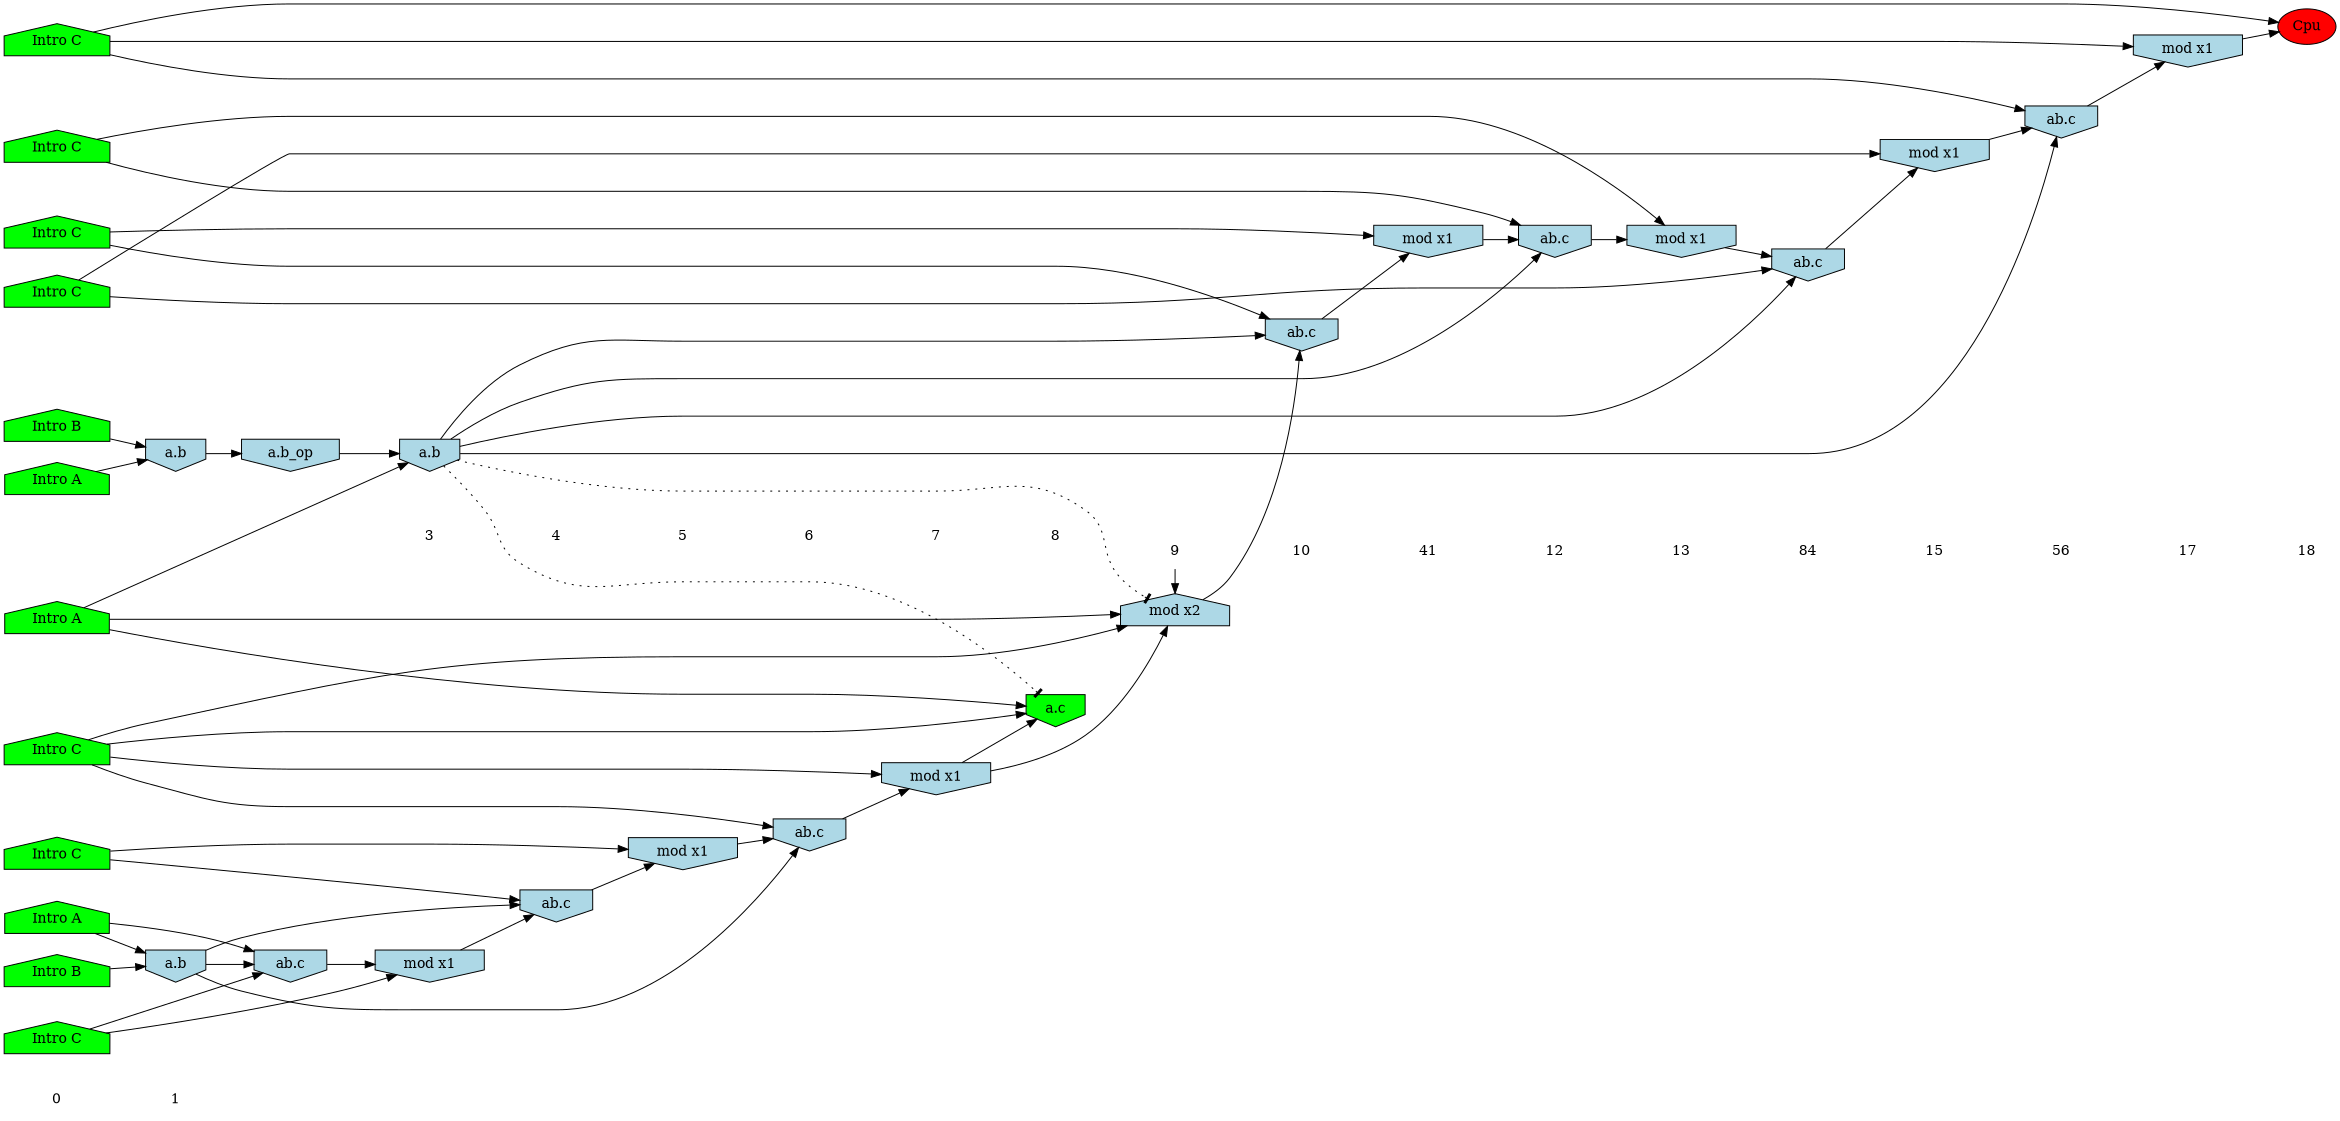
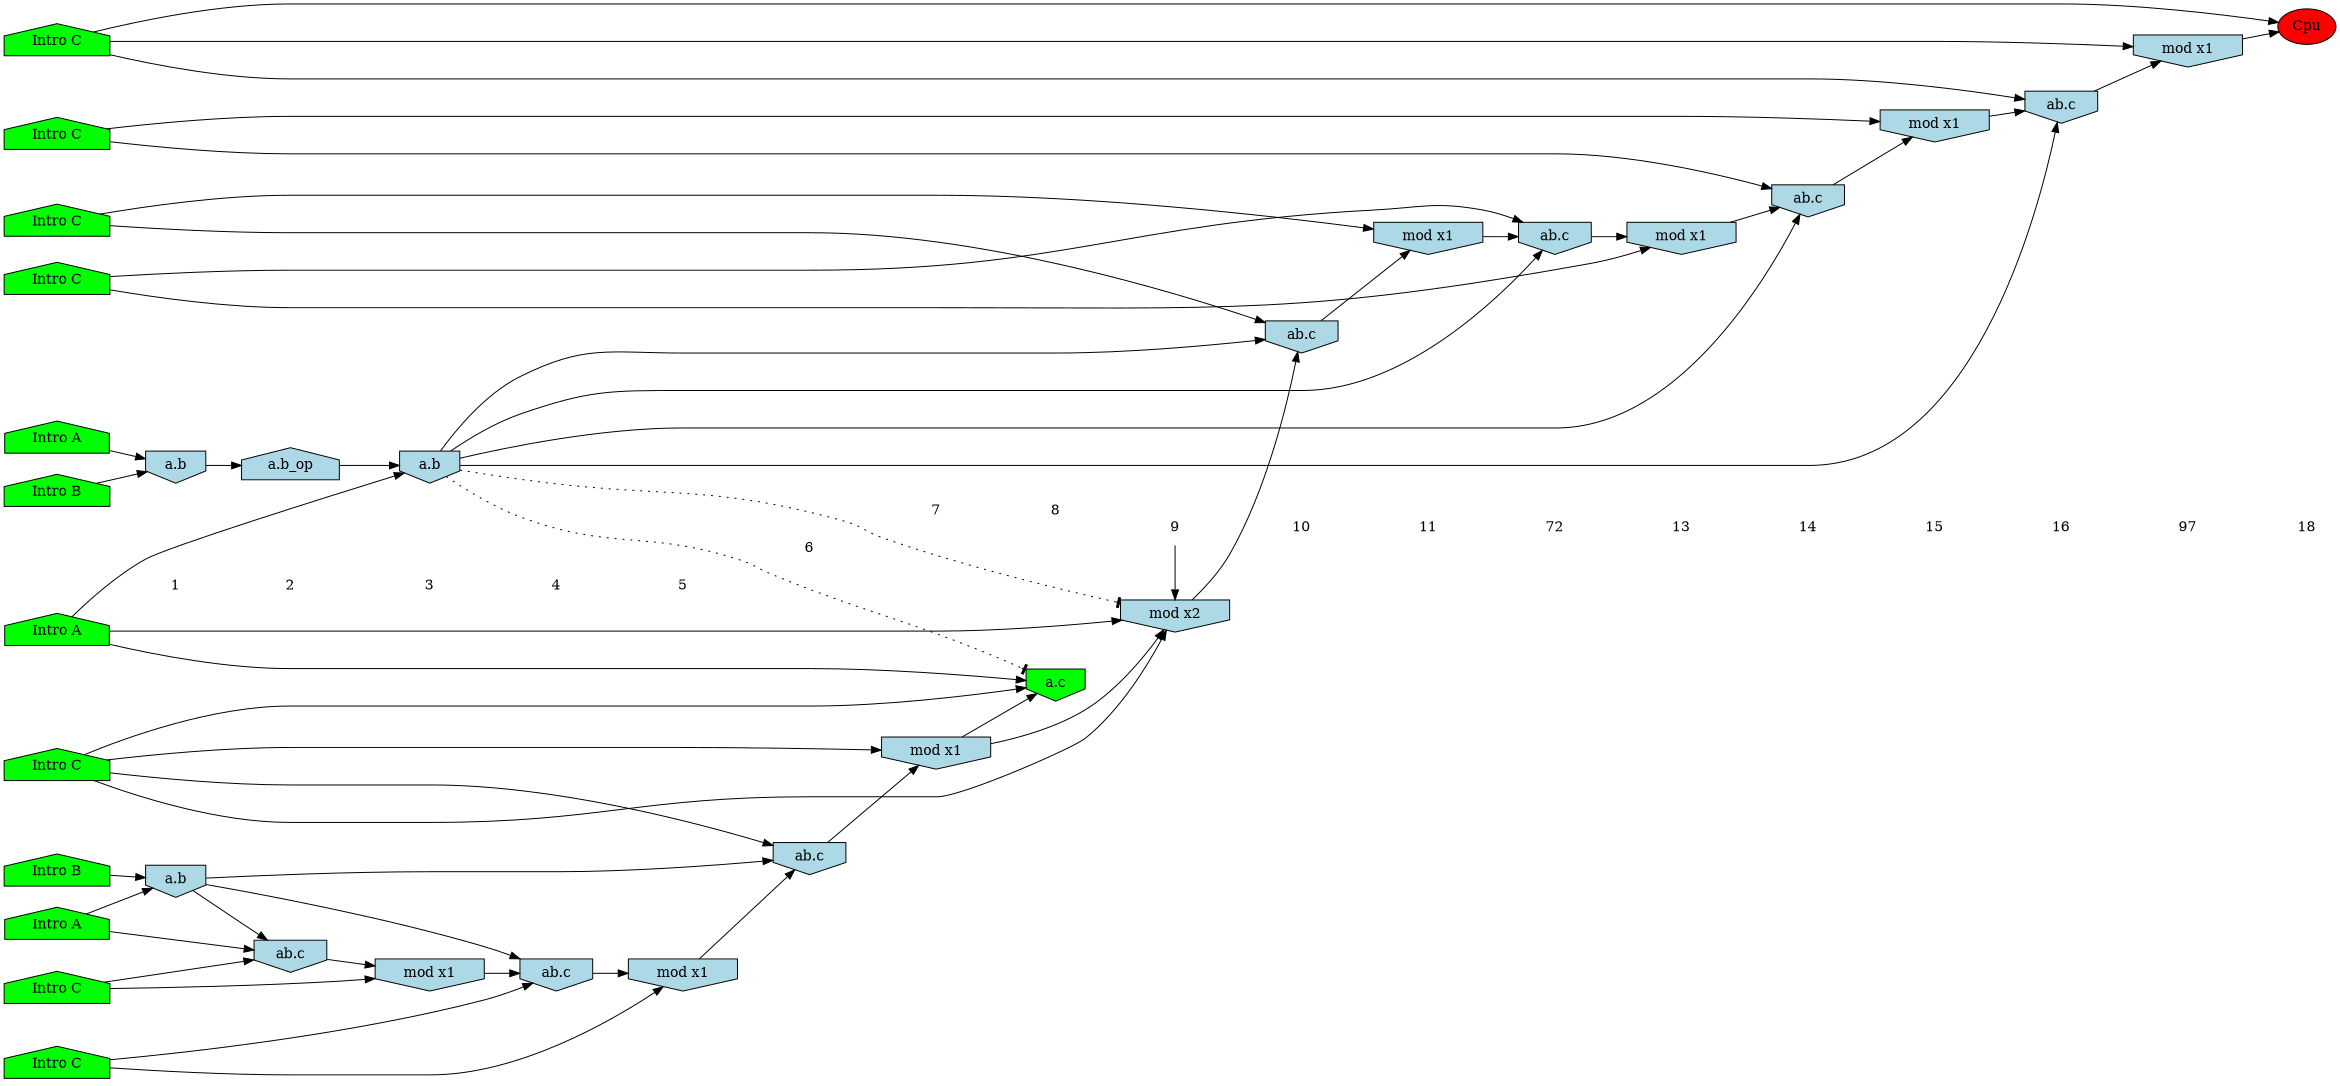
node "a.b_op": shape invhouse -> house
node "41": label "41" -> "11"
node "12": label "12" -> "72"
node "84": label "84" -> "14"
node "56": label "56" -> "16"
node "17": label "17" -> "97"
node "2": added
node "mod x2": shape house -> invhouse
node "0": removed
